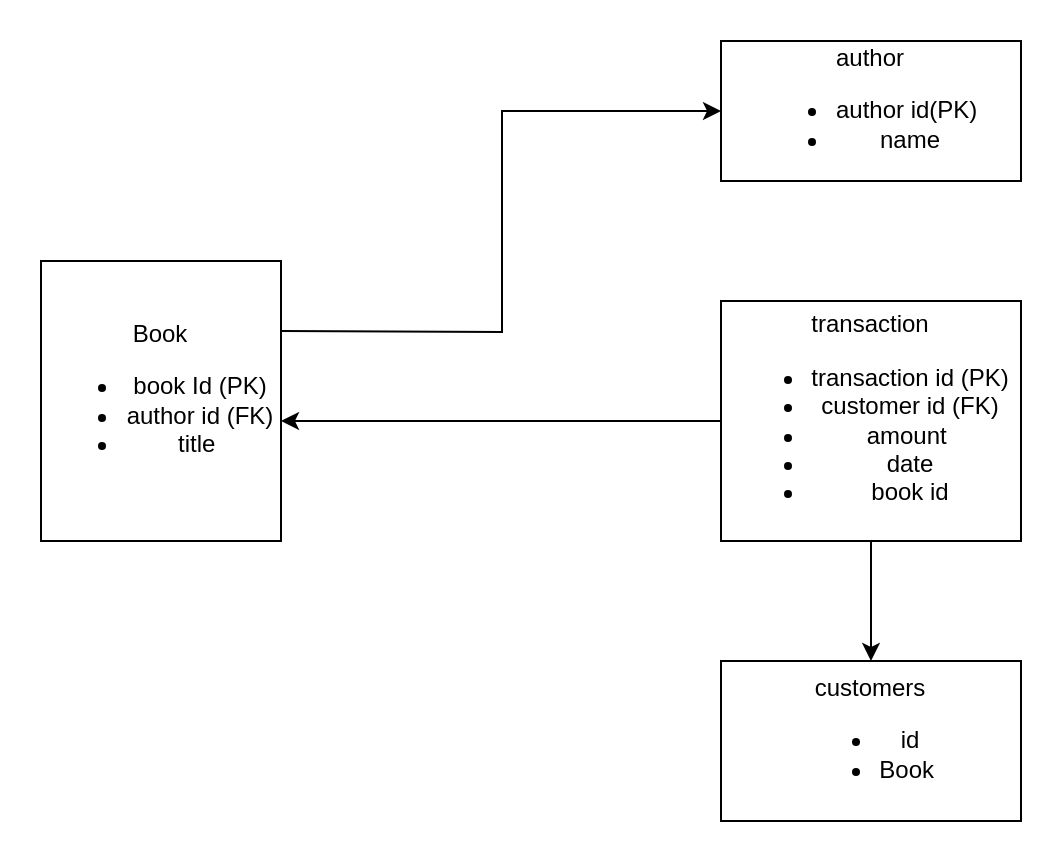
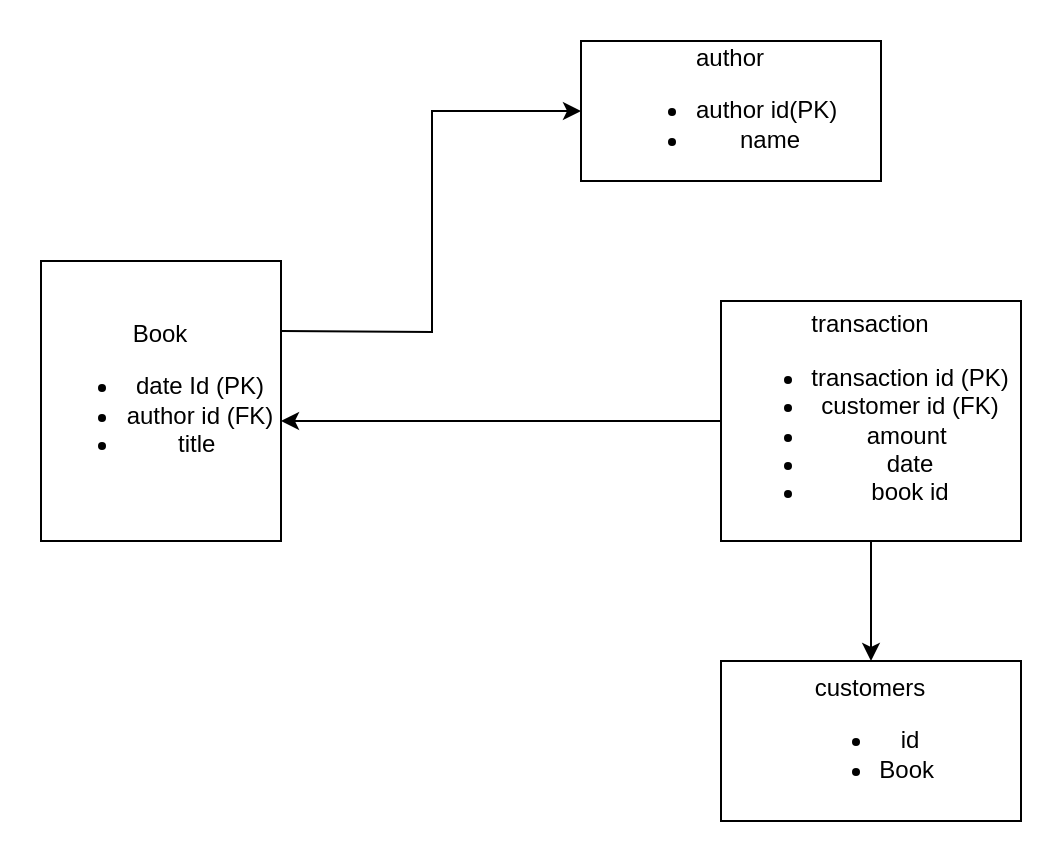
node "author author id(PK) name": moved (871, 111) -> (731, 111)
node "Book book Id (PK) author id (FK) title": label "Book book Id (PK) author id (FK) title" -> "Book date Id (PK) author id (FK) title"
